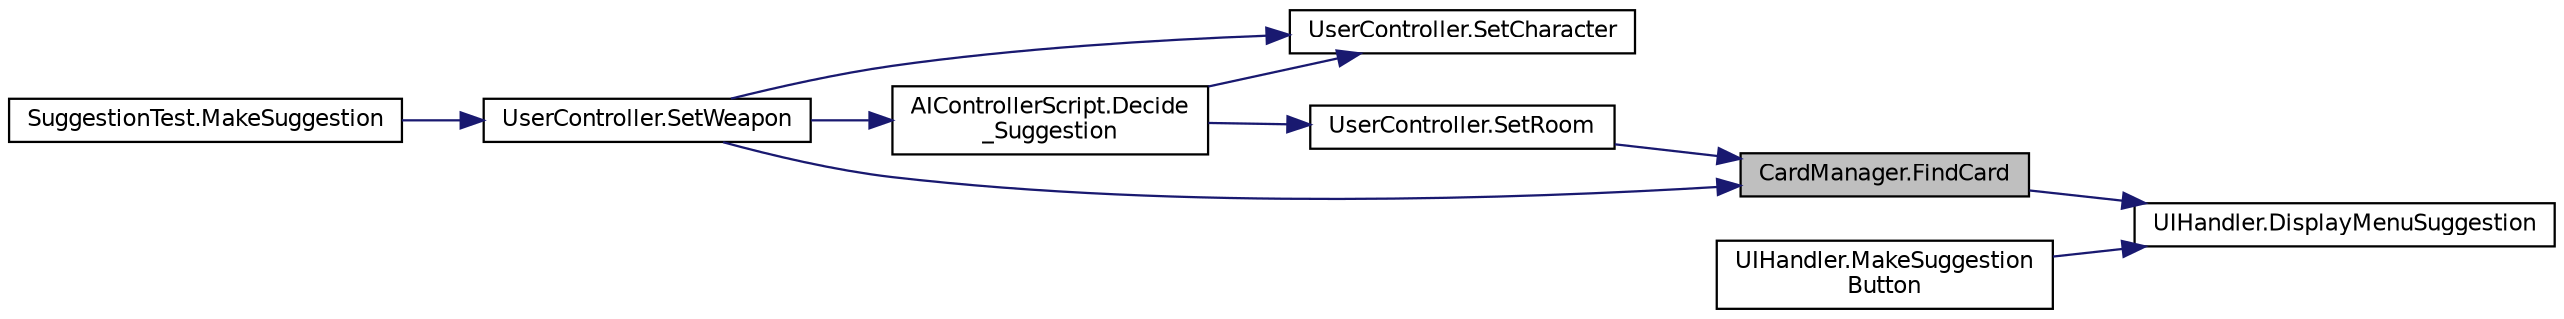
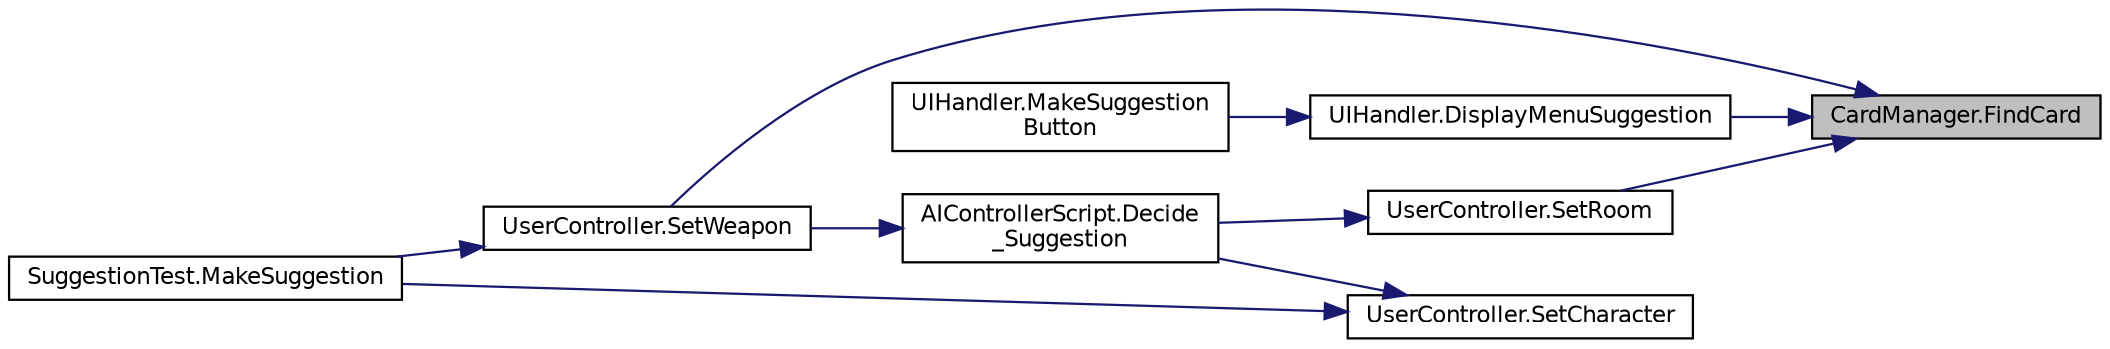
edge "UserController.SetWeapon" -> "UserController.SetCharacter": now "SuggestionTest.MakeSuggestion" -> "UserController.SetCharacter"
edge "CardManager.FindCard" -> "UIHandler.DisplayMenuSuggestion": reversed
